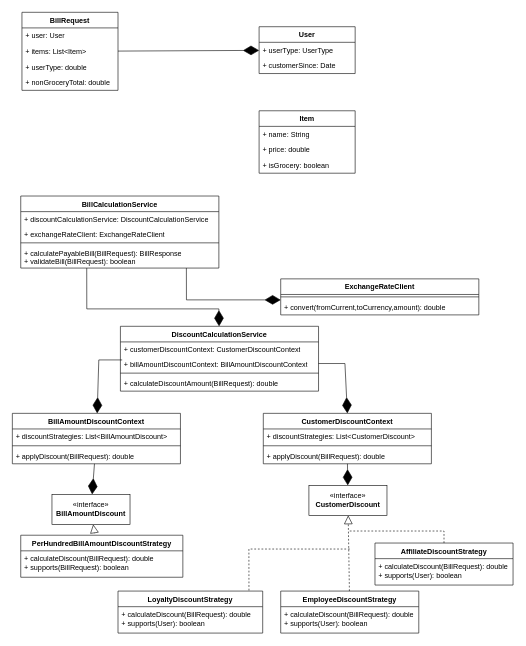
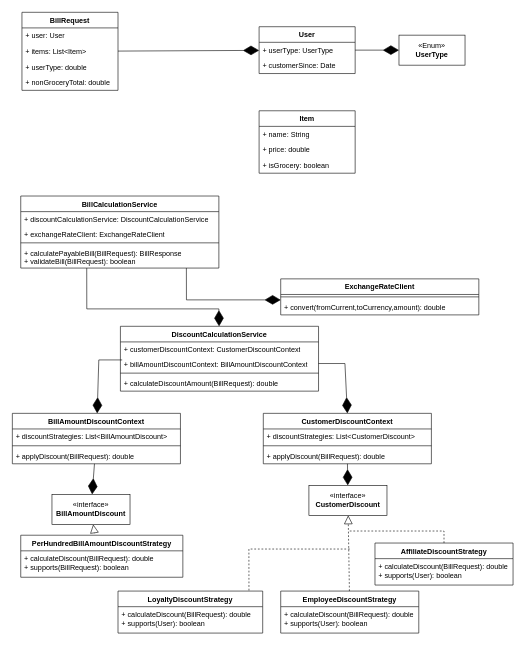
edge "User" -> "«Enum» UserType": added
node "«Enum» UserType": added
